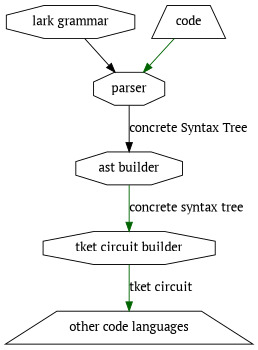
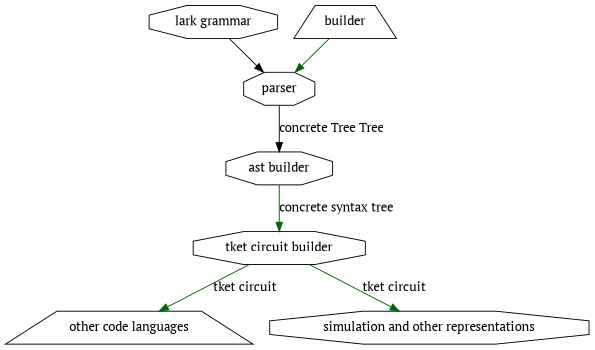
node "code": label "code" -> "builder"
edge "parser" -> "ast builder": label "concrete Syntax Tree" -> "concrete Tree Tree"
node "simulation and other representations": added
